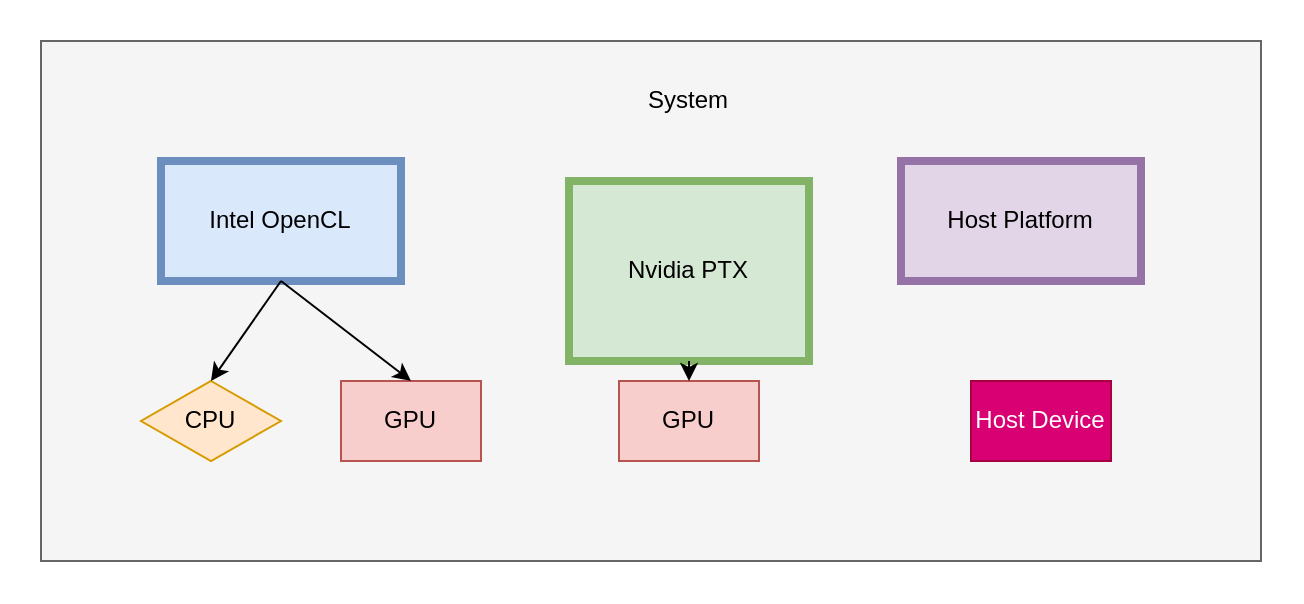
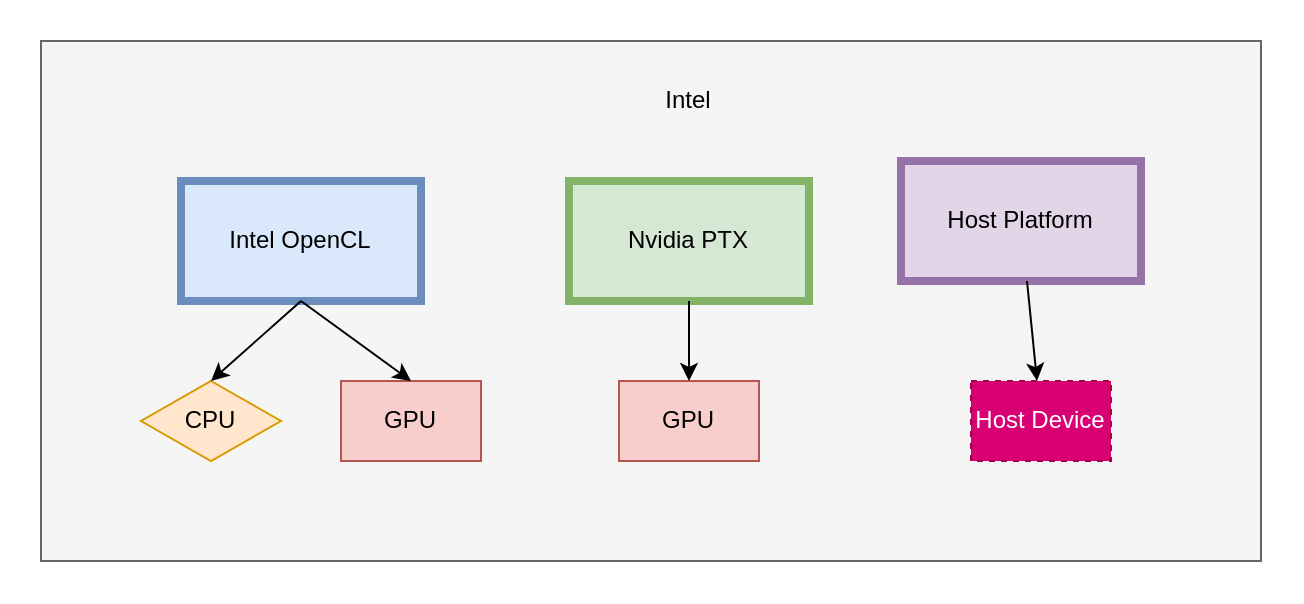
node "System": label "System" -> "Intel"
node "Intel OpenCL": moved (281, 221) -> (301, 241)
node "Nvidia PTX": size 240x180 -> 240x120
edge "Host Platform" -> "Host Device": added
node "Host Device": style solid -> dashed
